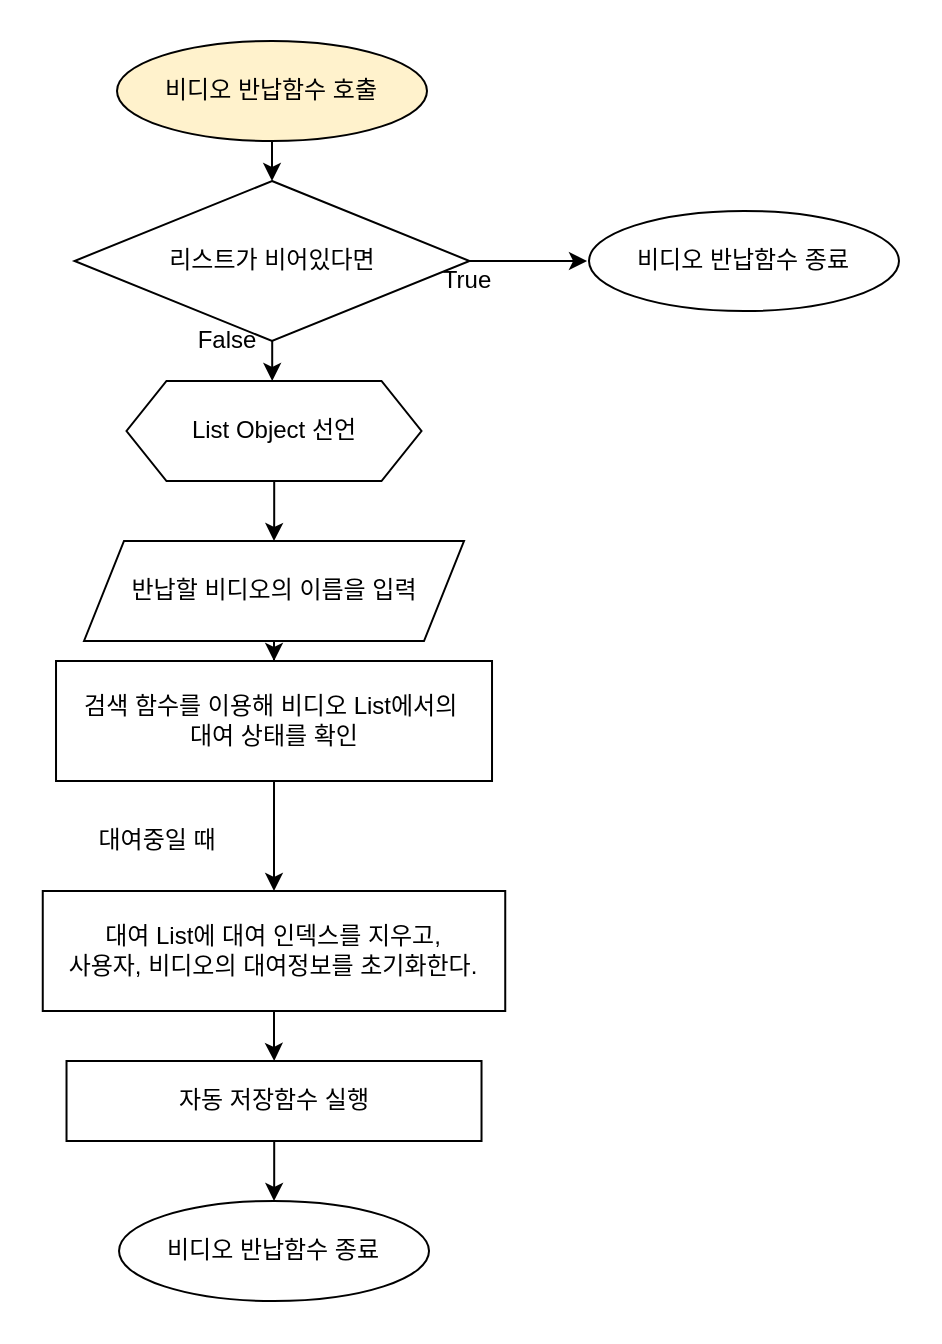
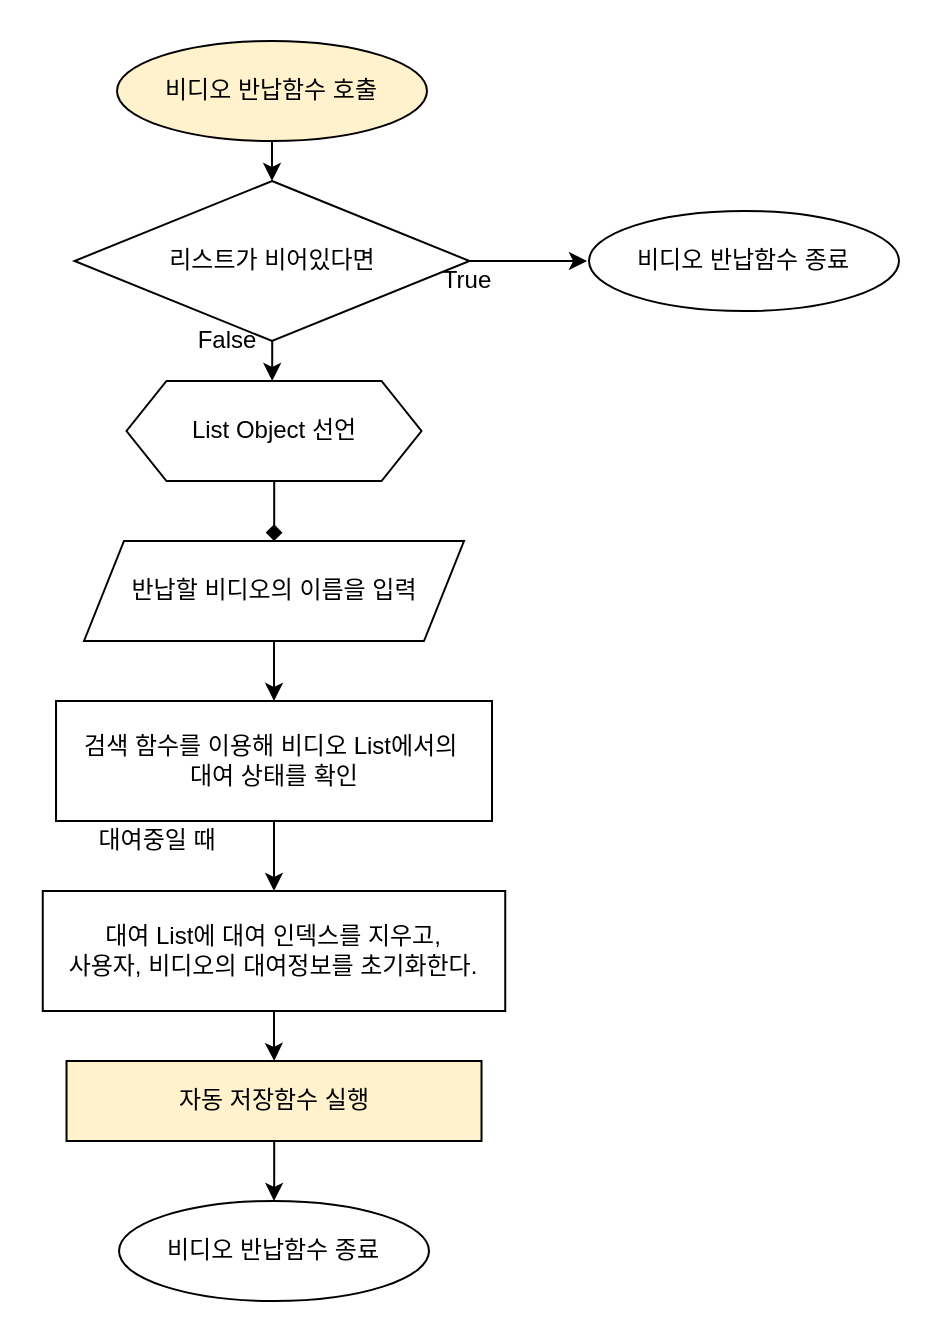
edge "List Object 선언" -> "반납할 비디오의 이름을 입력": arrowhead classic -> diamond
node "검색 함수를 이용해 비디오 List에서의 대여 상태를 확인": moved (274, 721) -> (274, 761)
node "자동 저장함수 실행": fillcolor #ffffff -> #fff2cc
